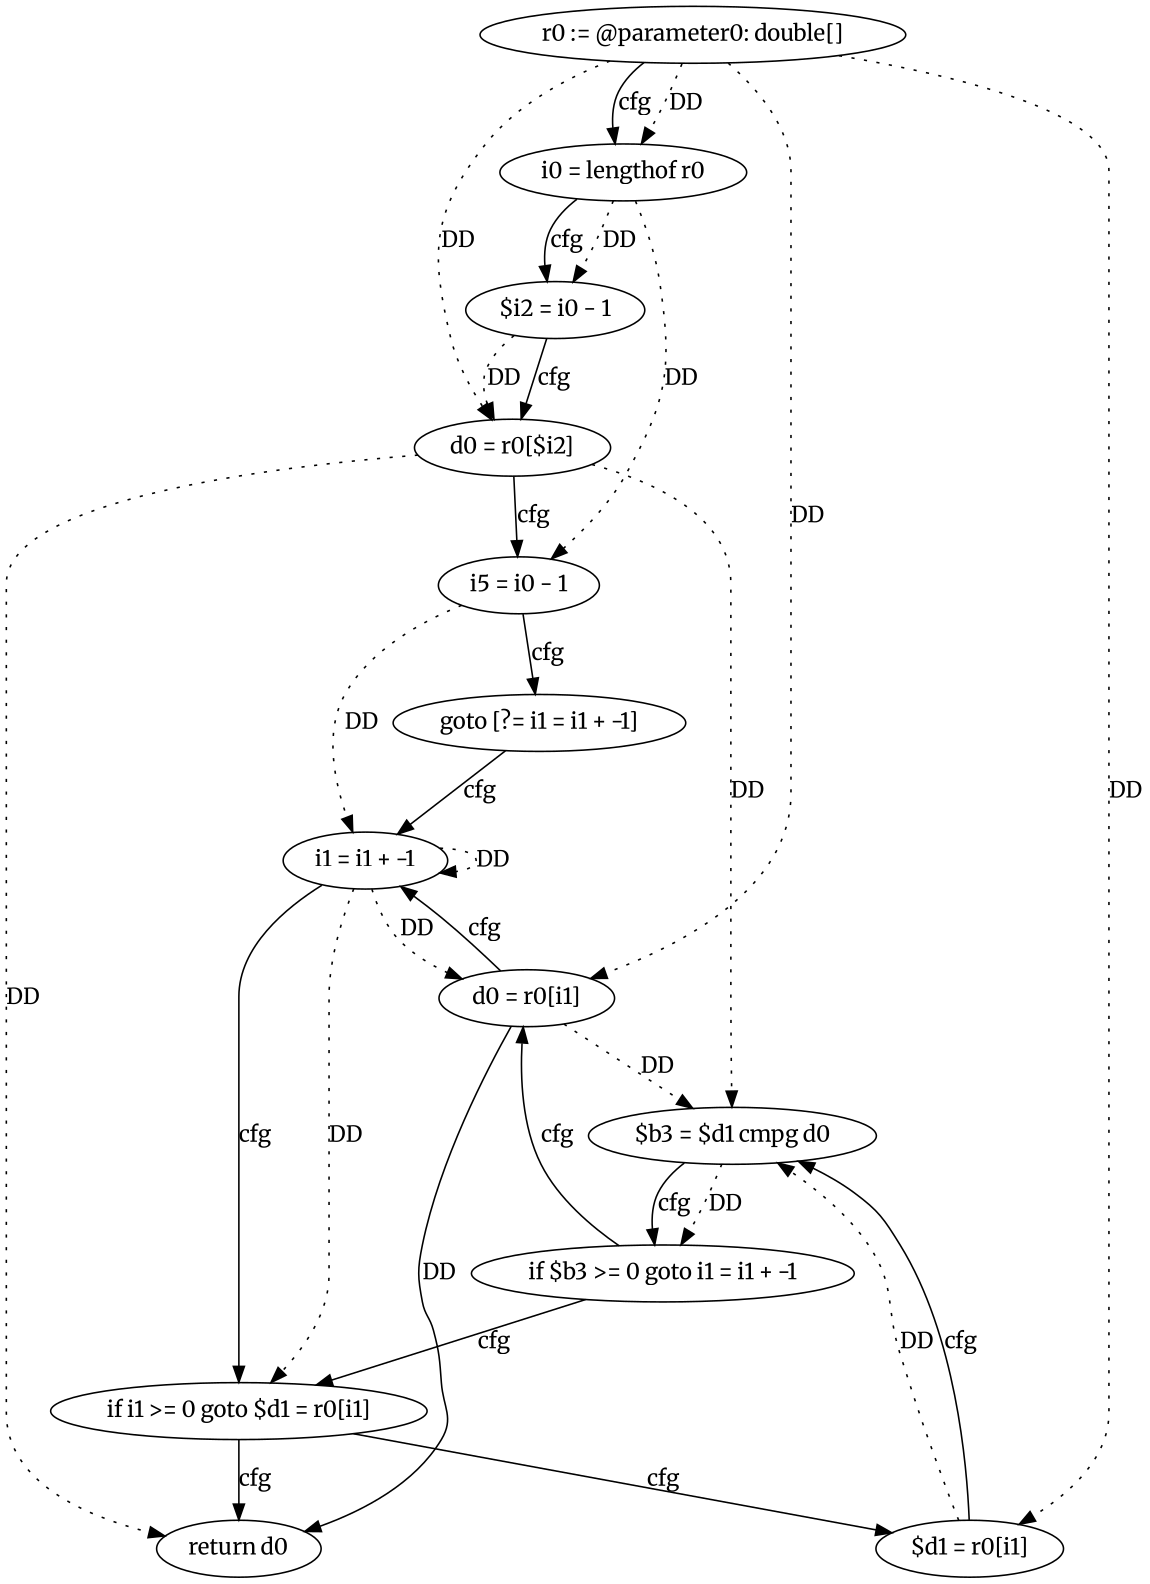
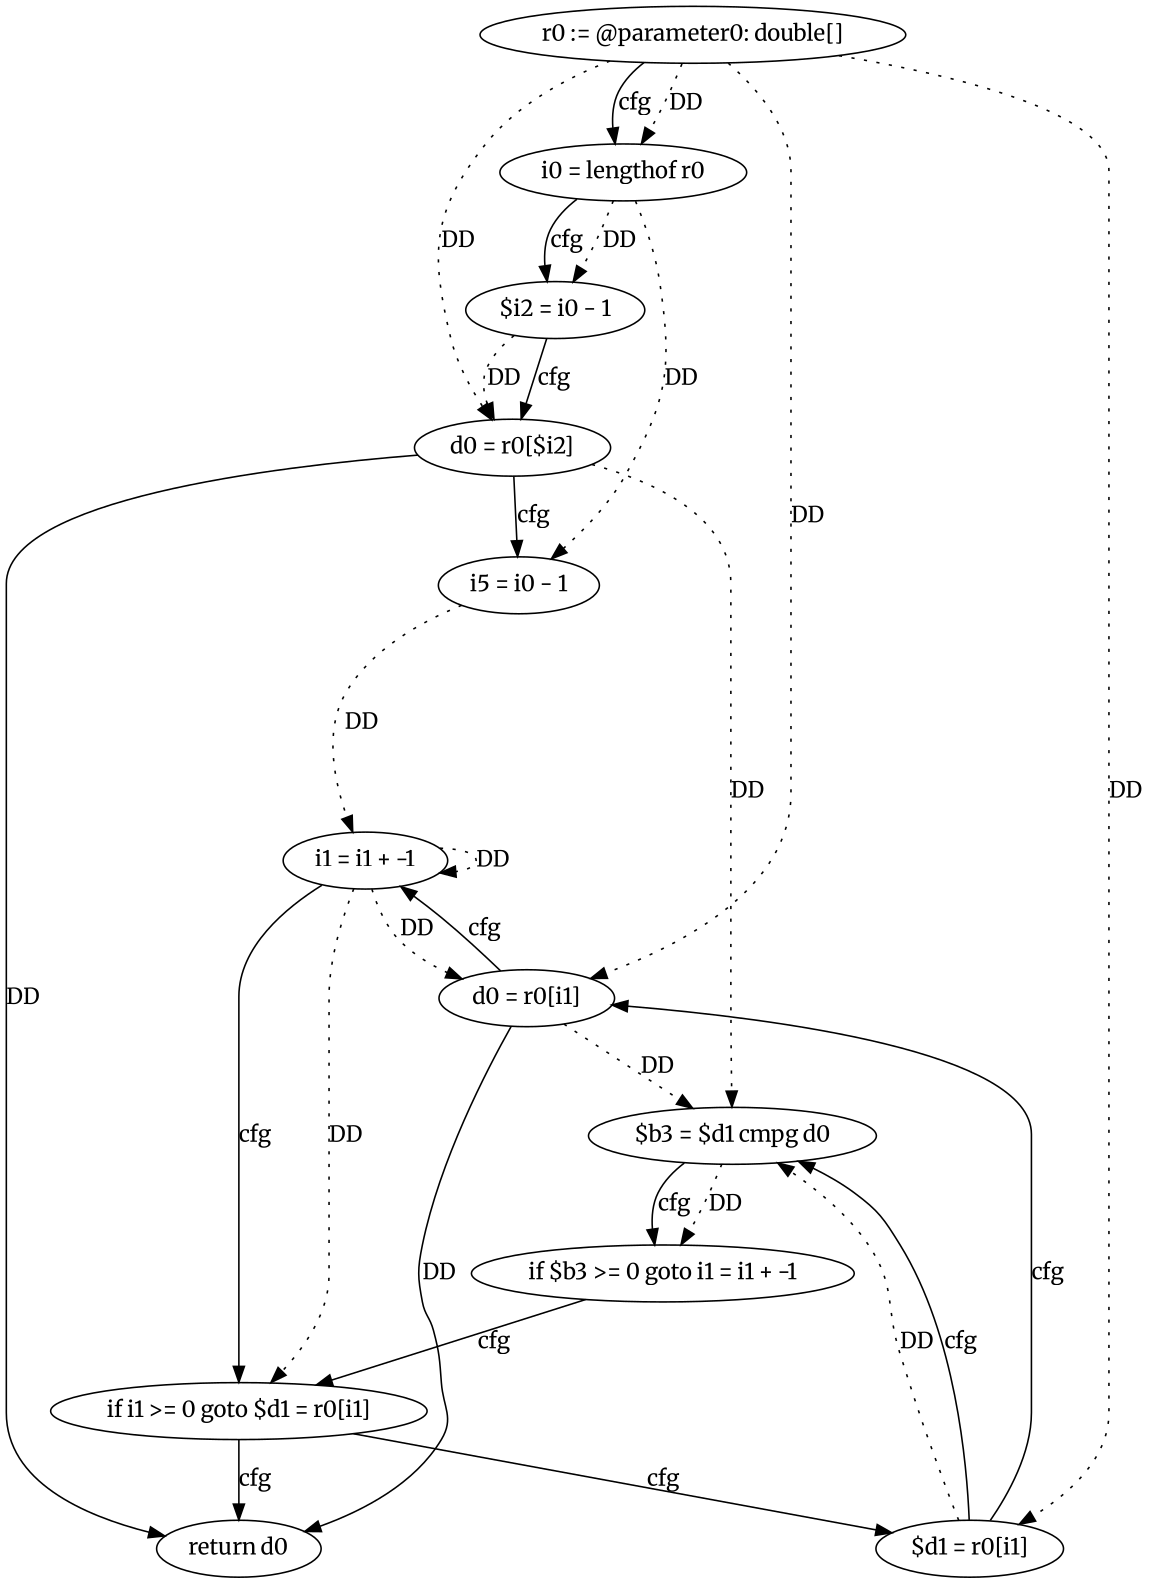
node "goto [?= i1 = i1 + -1]": removed
edge "d0 = r0[$i2]" -> "return d0": style dotted -> solid
edge "if $b3 >= 0 goto i1 = i1 + -1" -> "d0 = r0[i1]": now "$d1 = r0[i1]" -> "d0 = r0[i1]"
